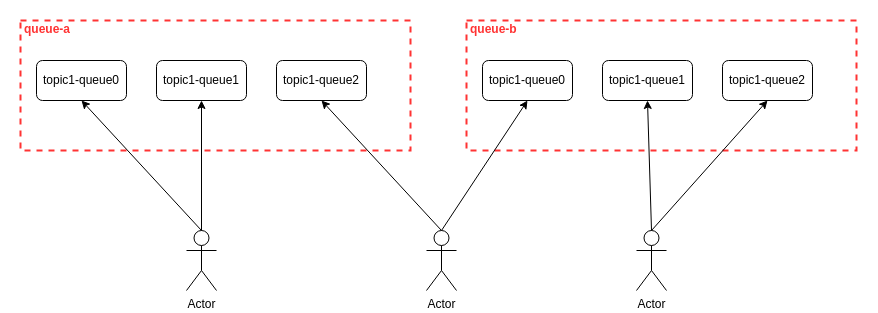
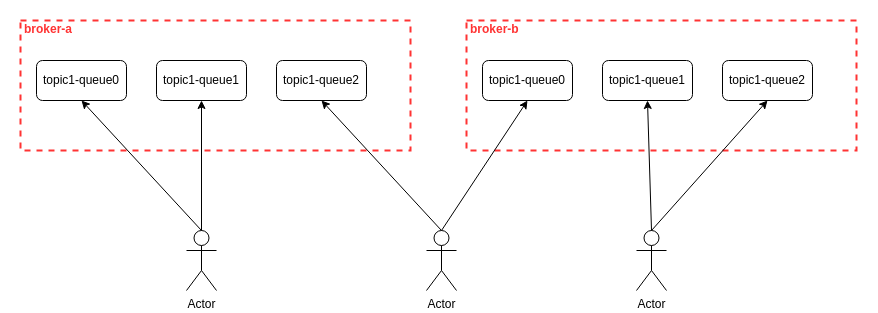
node "queue-a": label "queue-a" -> "broker-a"
node "queue-b": label "queue-b" -> "broker-b"
